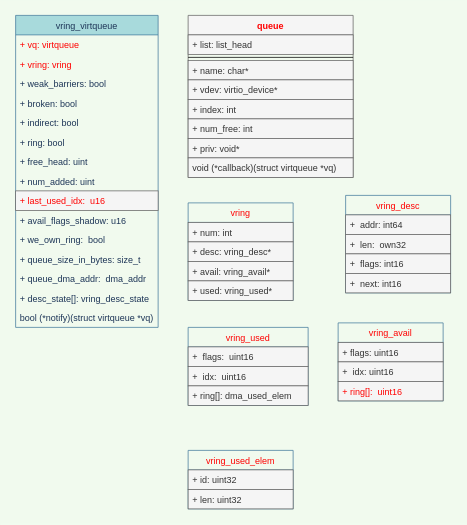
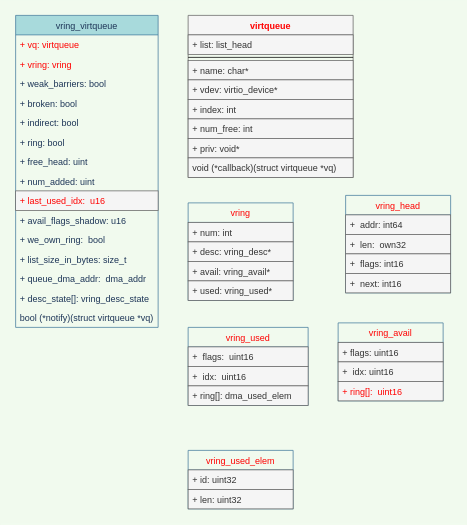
node "queue": label "queue" -> "virtqueue"
node "vring_desc": label "vring_desc" -> "vring_head"
node "+ queue_size_in_bytes: size_t": label "+ queue_size_in_bytes: size_t" -> "+ list_size_in_bytes: size_t"
